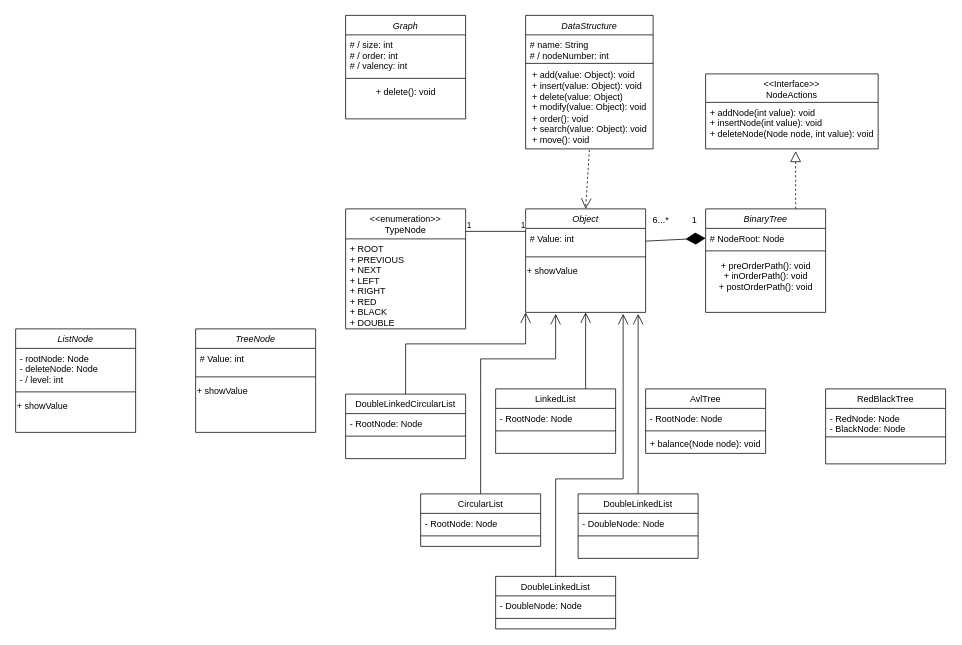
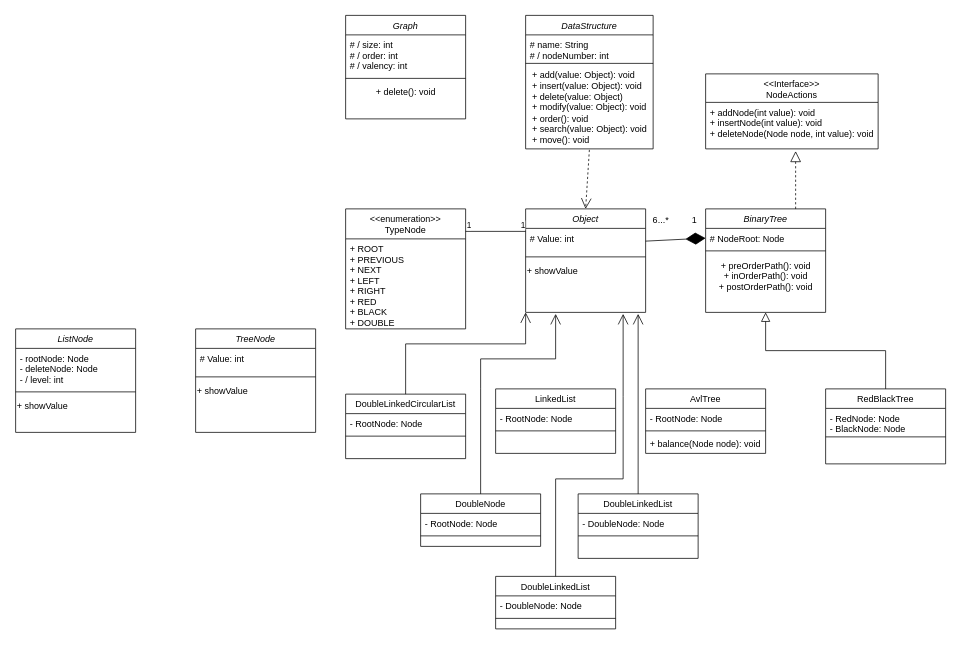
edge "LinkedList" -> "Object": removed
edge "RedBlackTree" -> "BinaryTree": added
node "CircularList": label "CircularList" -> "DoubleNode"
